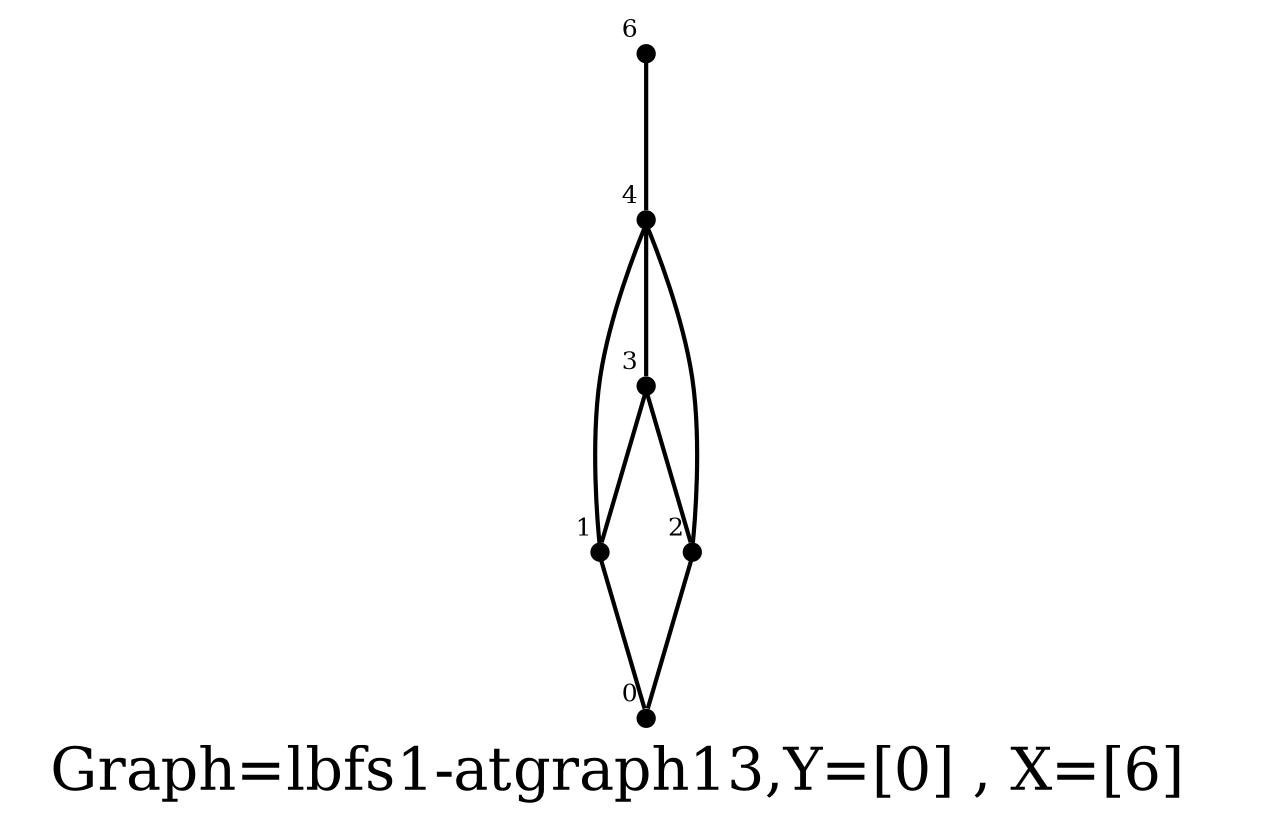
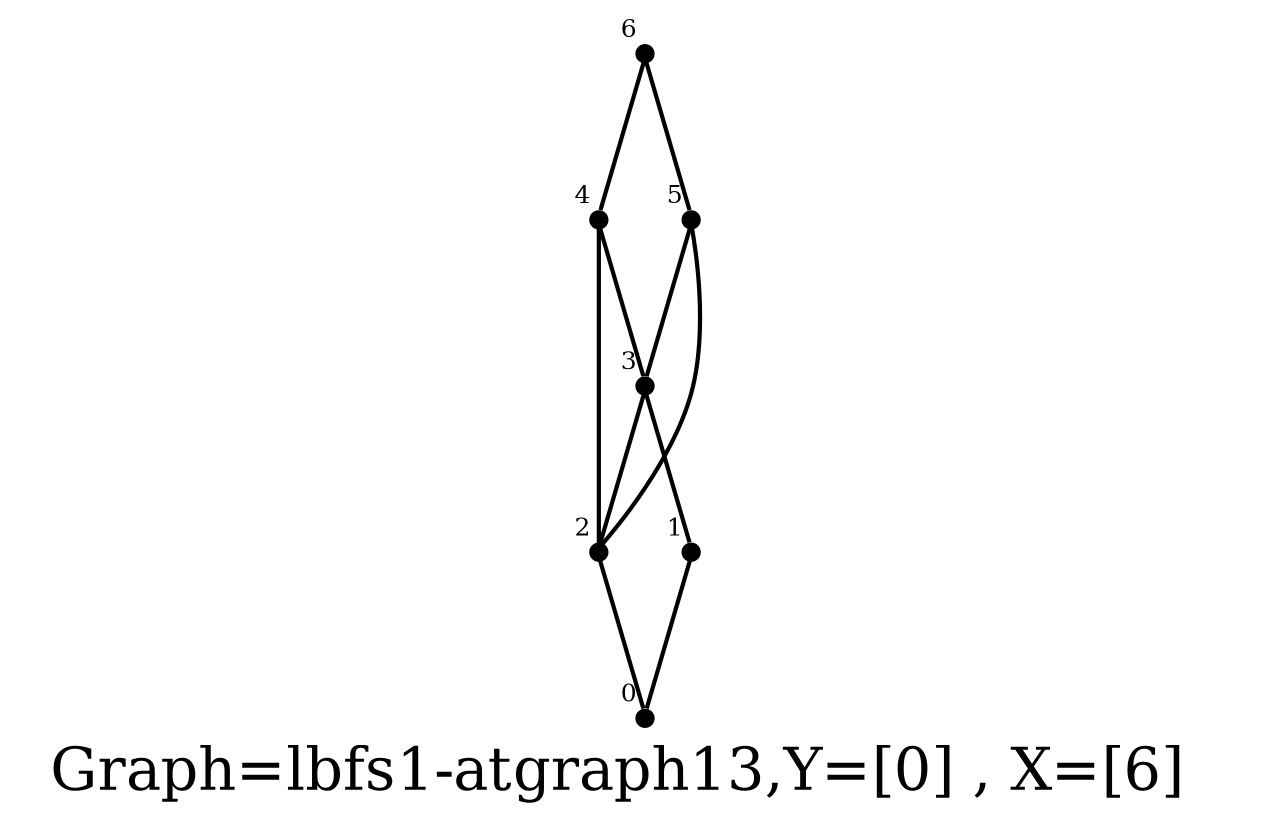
node "5": added
edge "4" -- "1": removed
